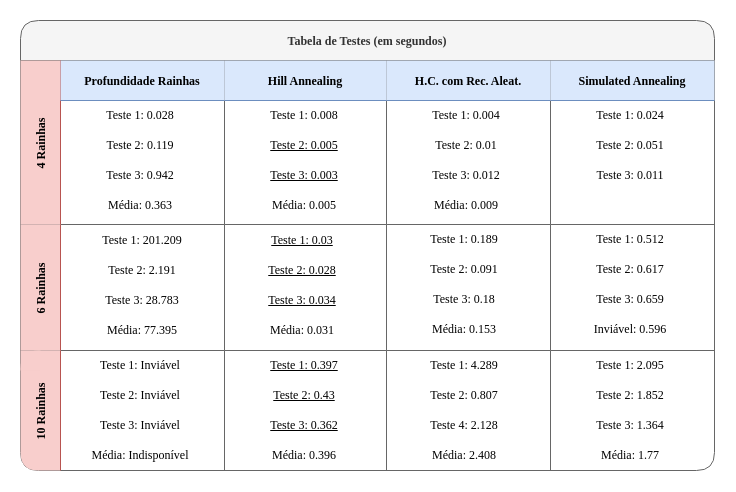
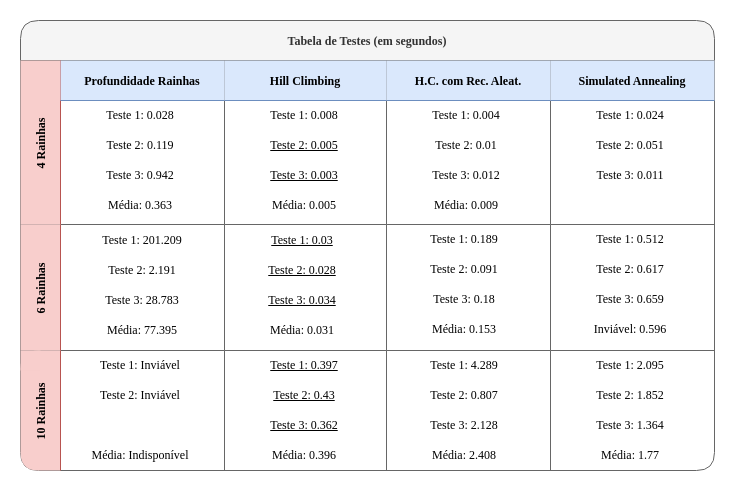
node "Hill Annealing": label "Hill Annealing" -> "Hill Climbing"
node "Teste 3: Inviável": removed
node "Teste 4: 2.128": label "Teste 4: 2.128" -> "Teste 3: 2.128"
